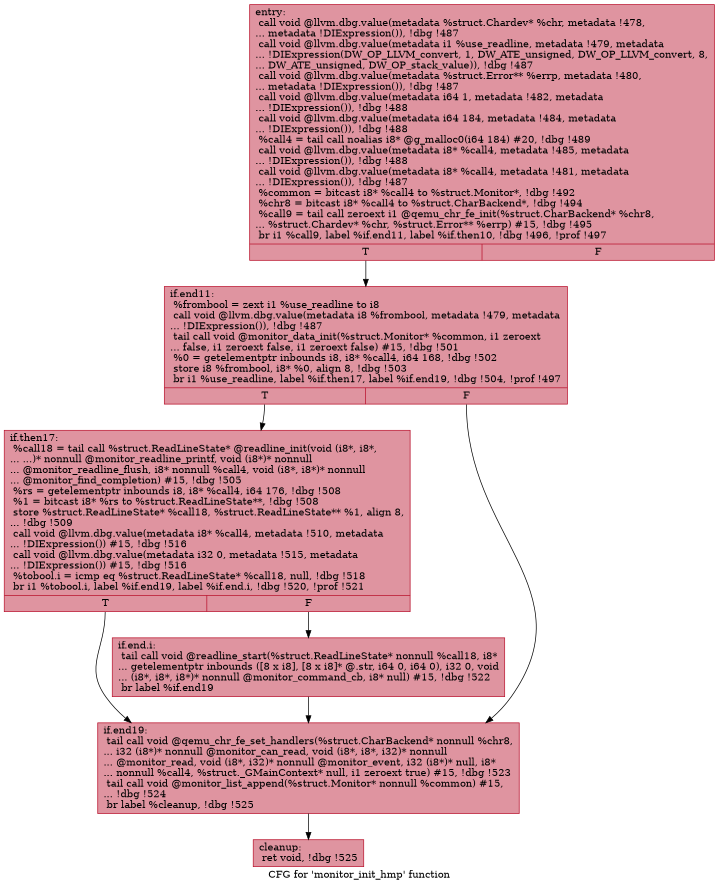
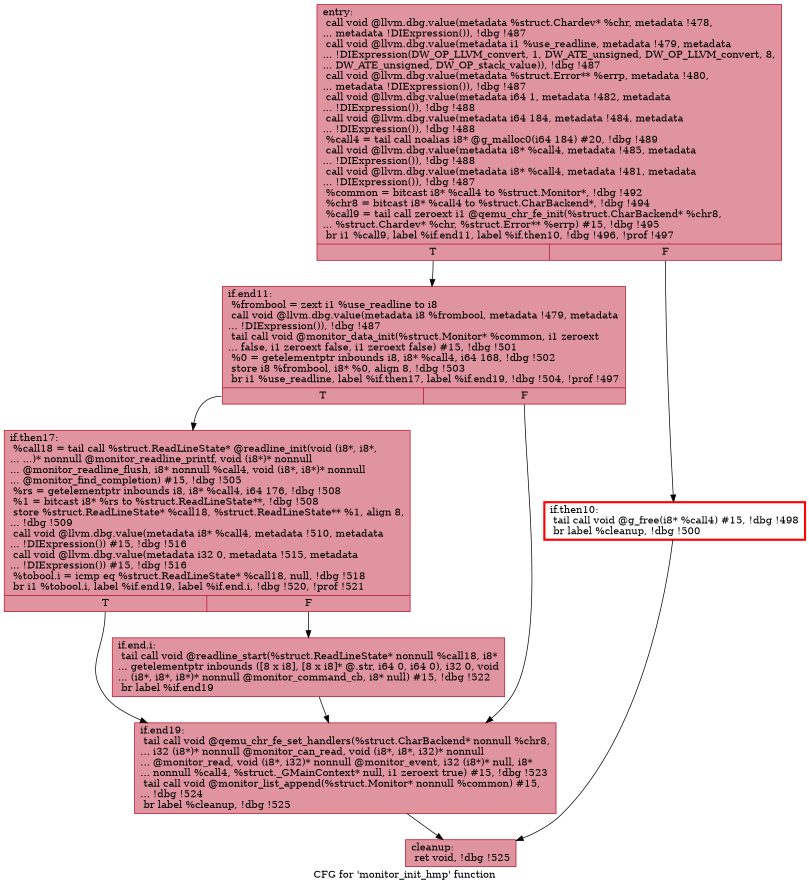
node "if.then10:": added
